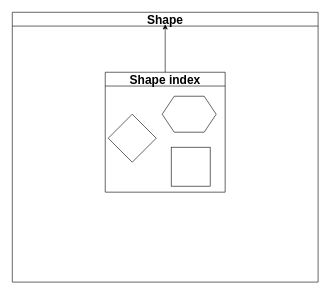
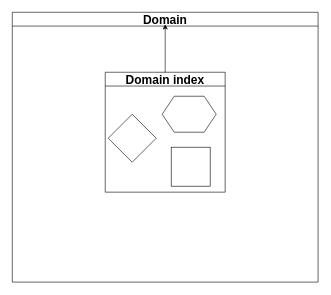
node "Shape": label "Shape" -> "Domain"
node "Shape index": label "Shape index" -> "Domain index"
